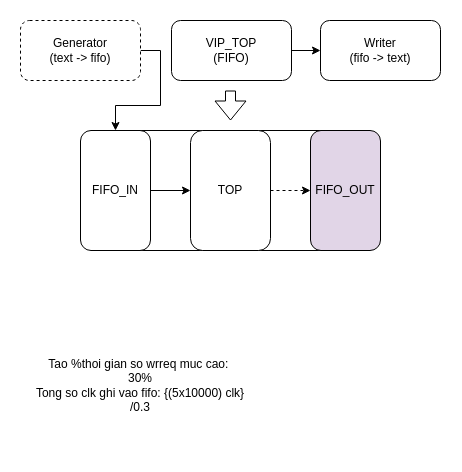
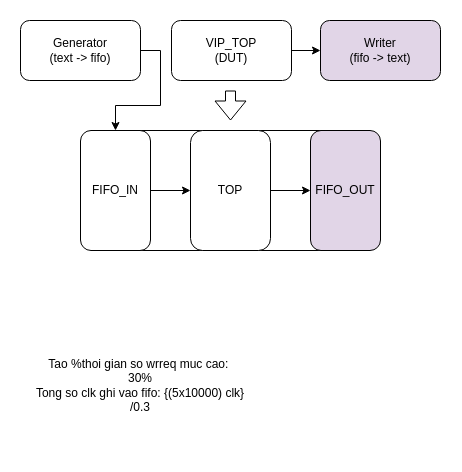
node "Generator (text -> fifo)": style dashed -> solid
node "VIP_TOP (FIFO)": label "VIP_TOP (FIFO)" -> "VIP_TOP (DUT)"
node "Writer (fifo -> text)": fillcolor #ffffff -> #e1d5e7
edge "TOP" -> "FIFO_OUT": style dashed -> solid
